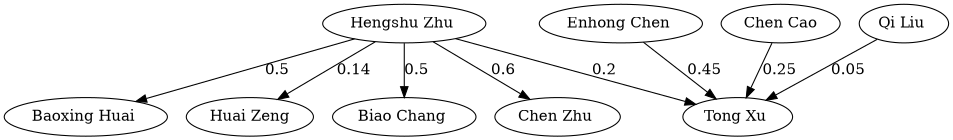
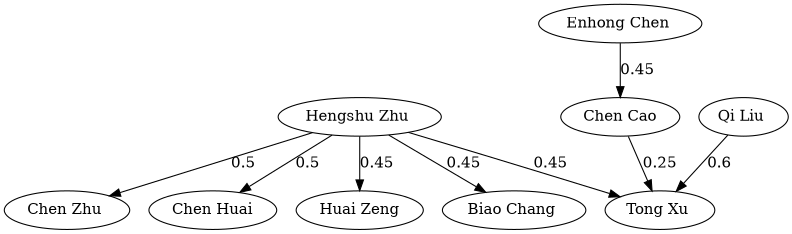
edge "Enhong Chen" -> "Tong Xu": now "Enhong Chen" -> "Chen Cao"
edge "Hengshu Zhu" -> "Huai Zeng": label "0.14" -> "0.45"
edge "Hengshu Zhu" -> "Biao Chang": label "0.5" -> "0.45"
edge "Hengshu Zhu" -> "Chen Zhu": label "0.6" -> "0.5"
edge "Hengshu Zhu" -> "Tong Xu": label "0.2" -> "0.45"
edge "Qi Liu" -> "Tong Xu": label "0.05" -> "0.6"
node "Baoxing Huai": label "Baoxing Huai" -> "Chen Huai"
